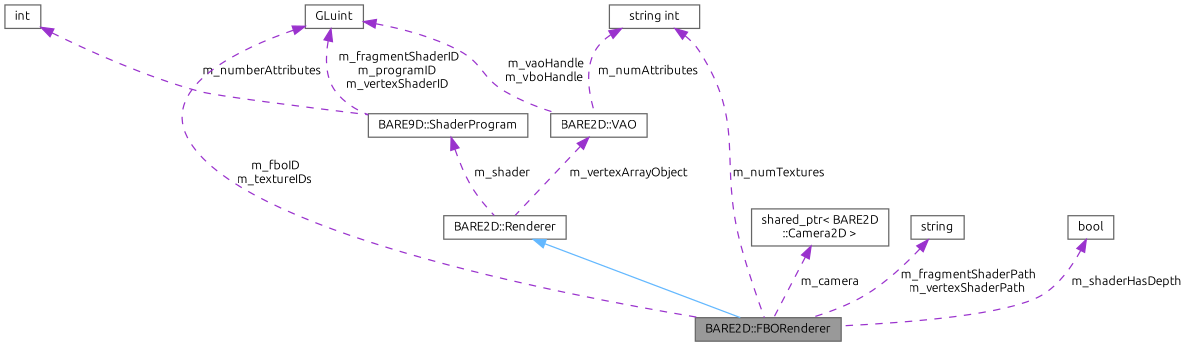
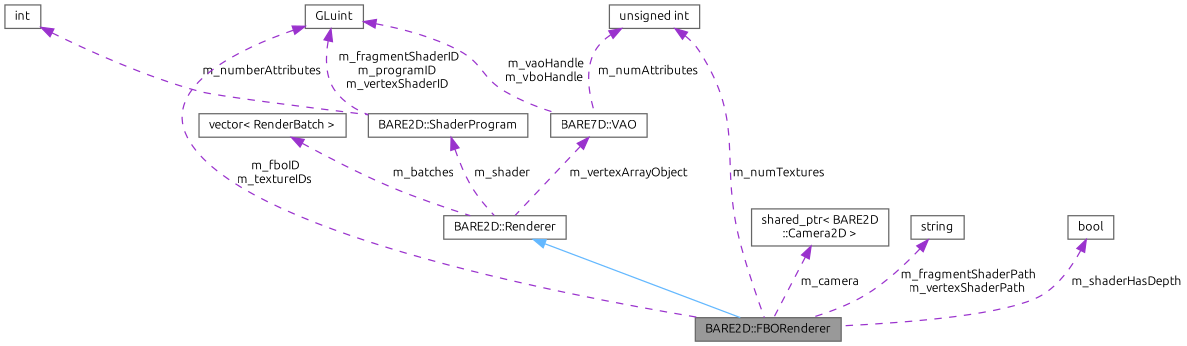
node "string int": label "string int" -> "unsigned int"
node "vector< RenderBatch >": added
node "BARE9D::ShaderProgram": label "BARE9D::ShaderProgram" -> "BARE2D::ShaderProgram"
node "BARE2D::VAO": label "BARE2D::VAO" -> "BARE7D::VAO"
